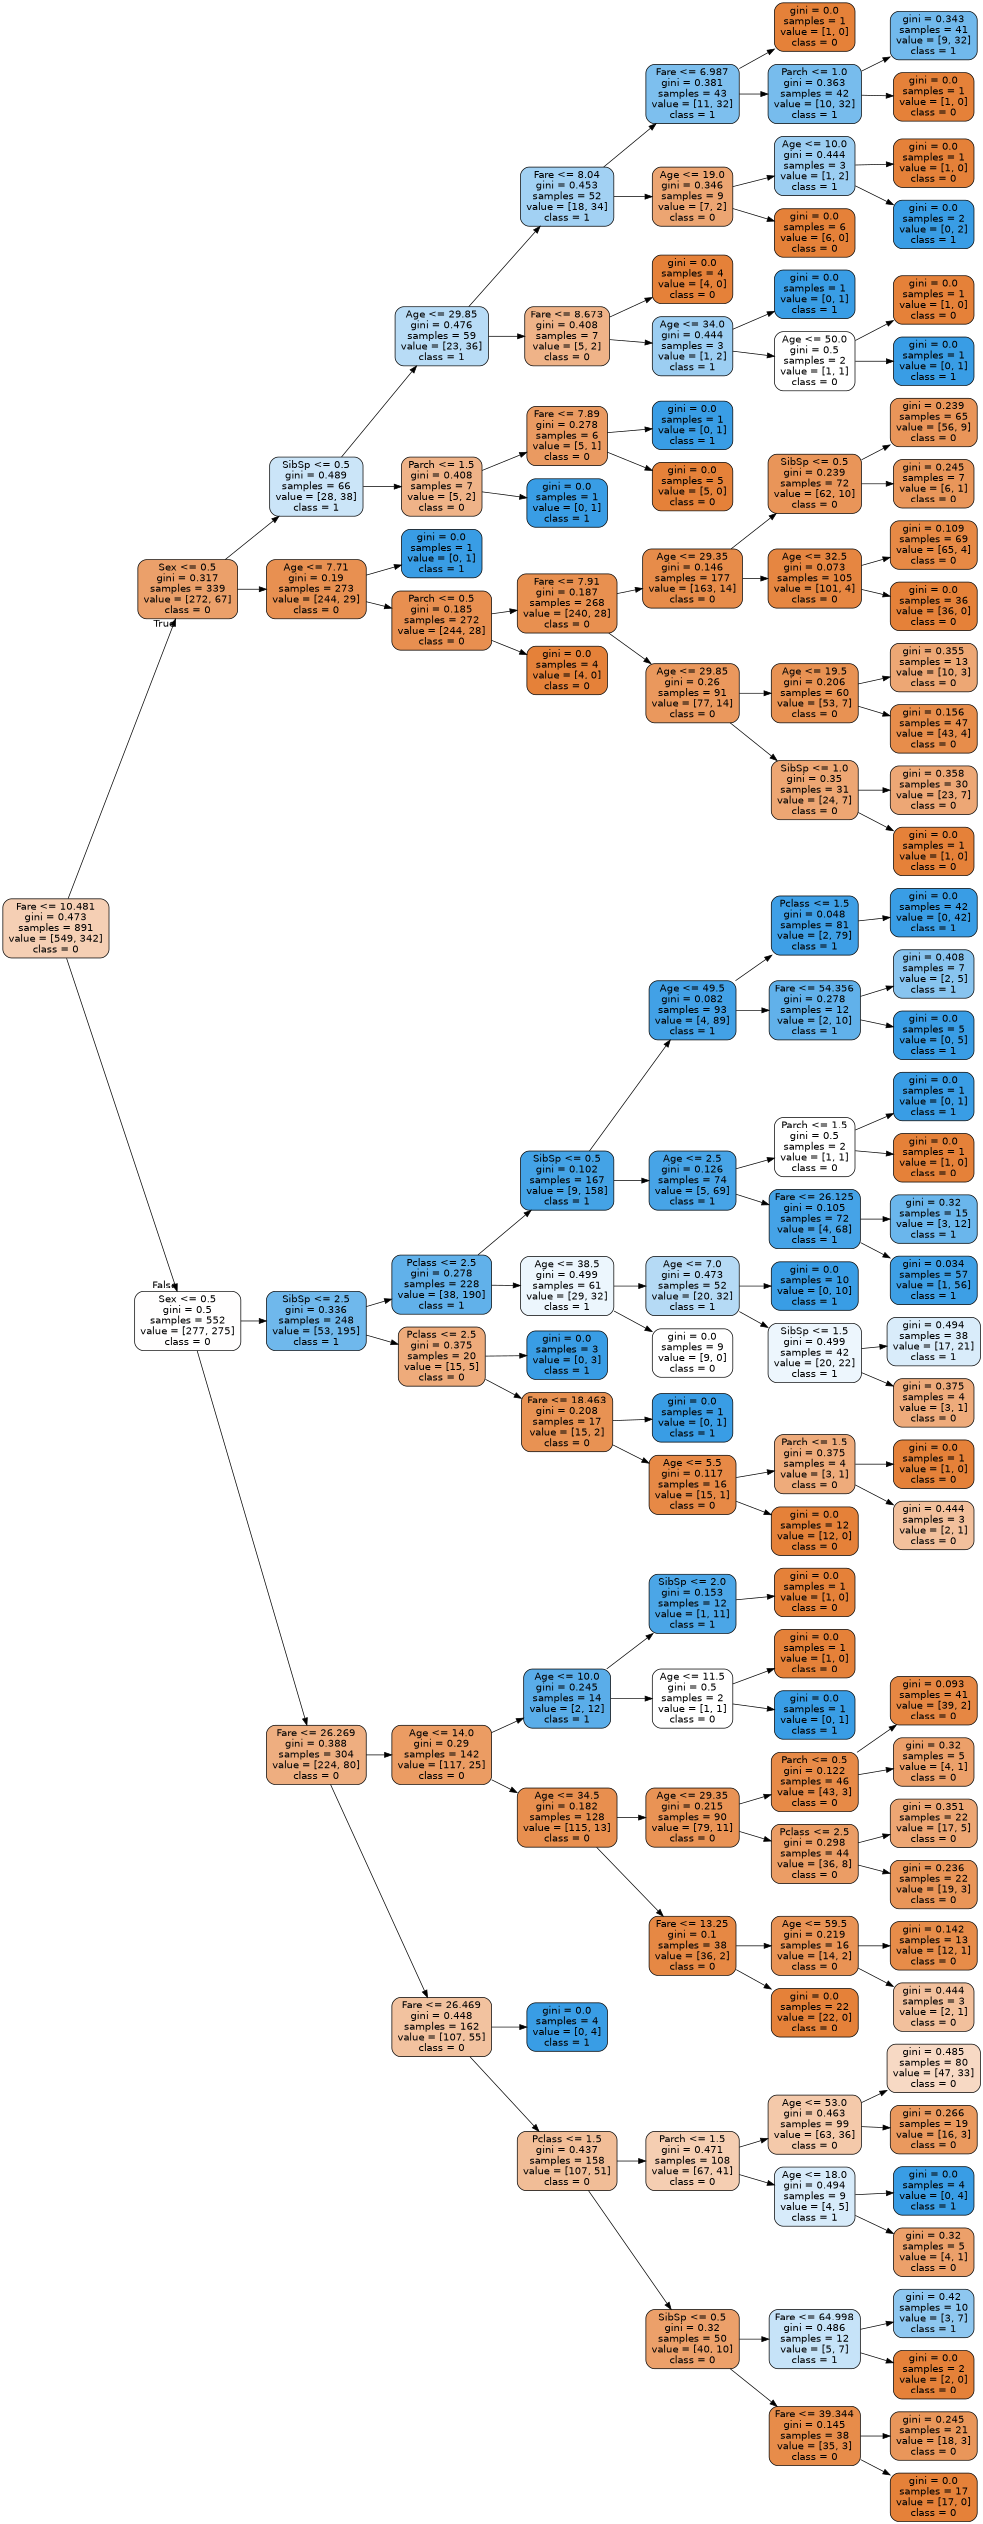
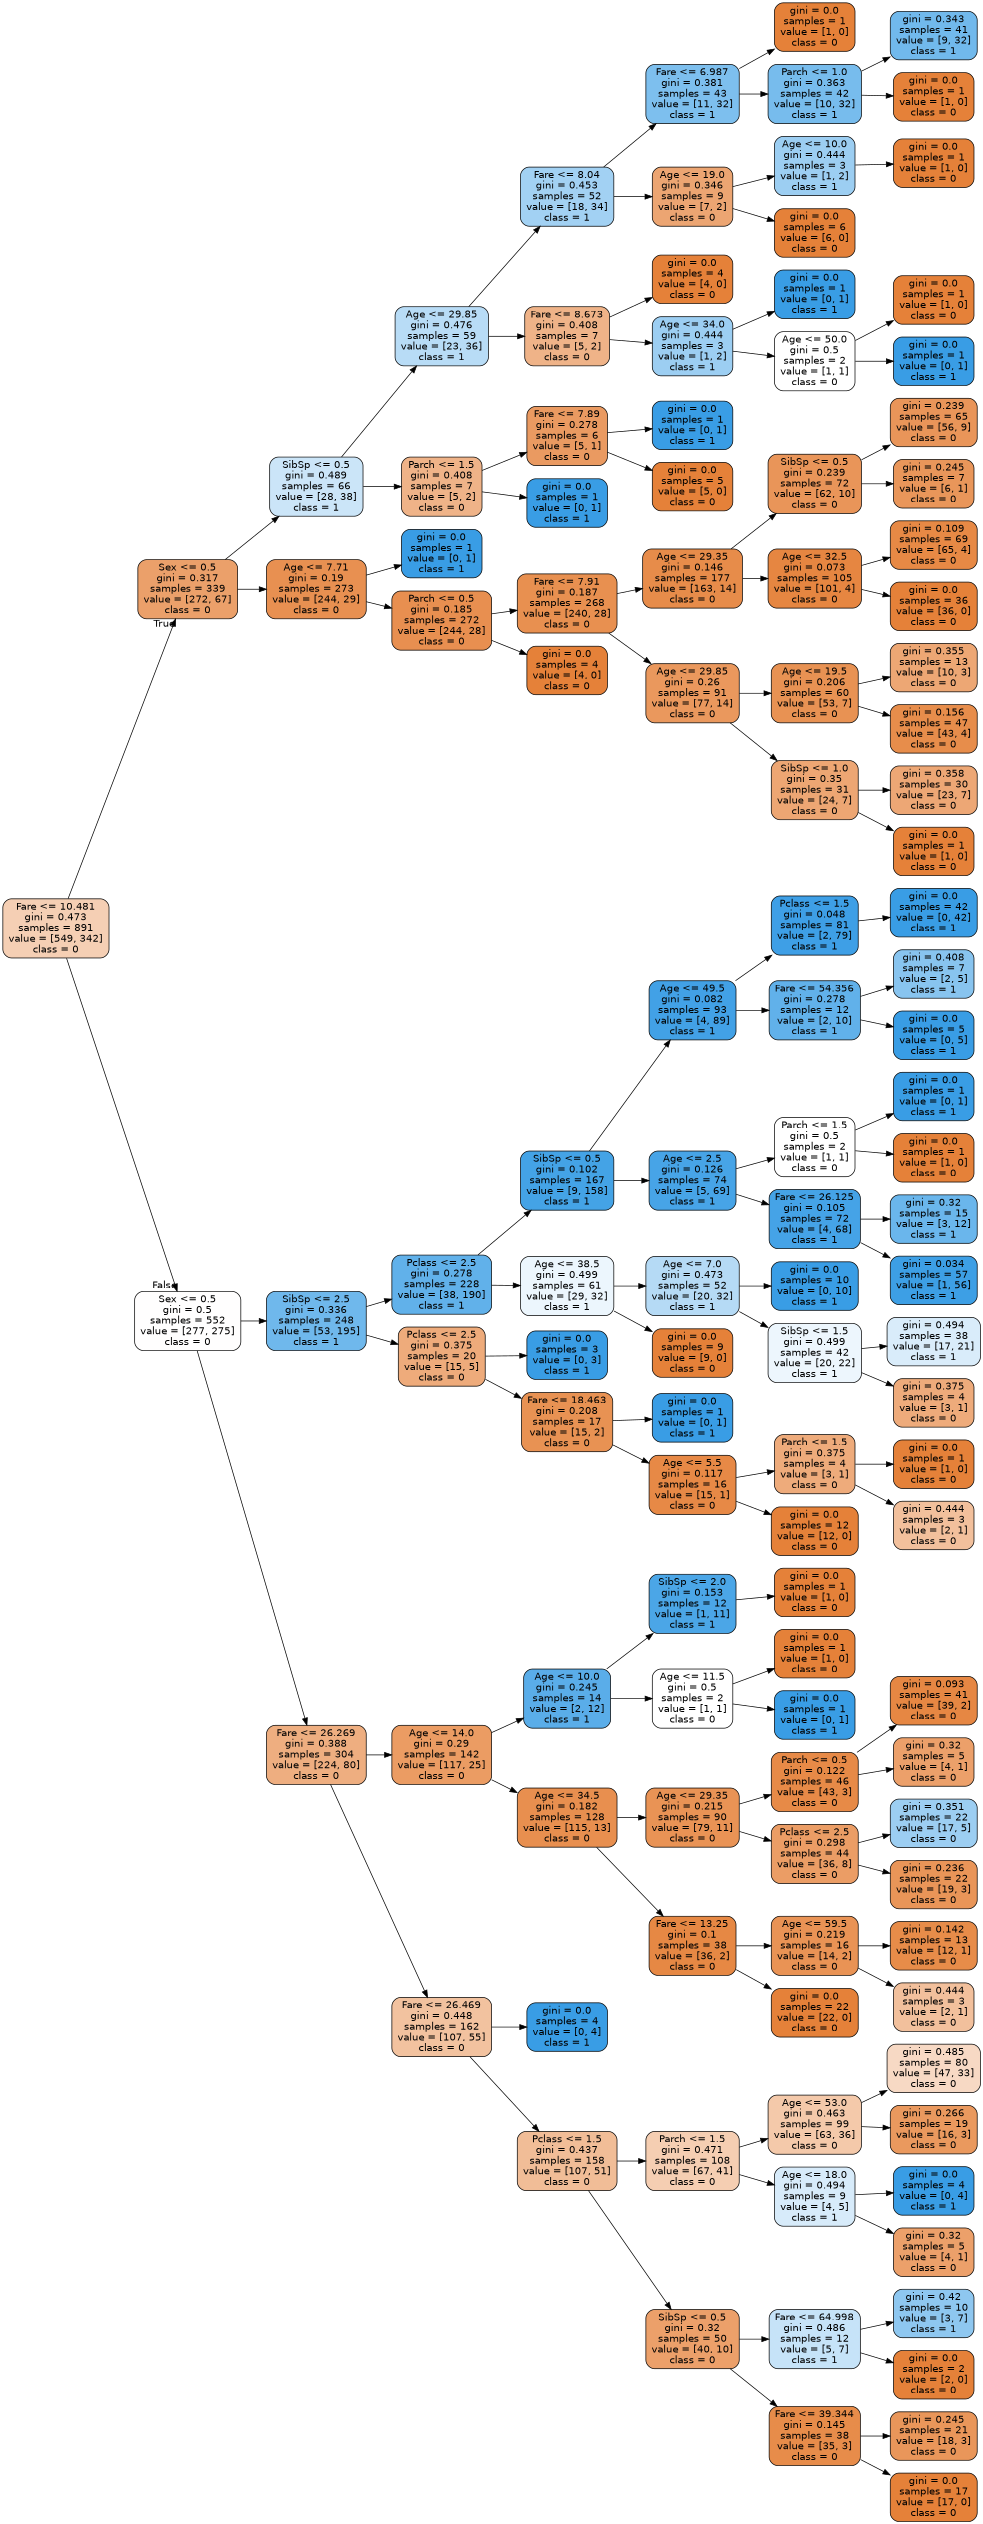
node "gini = 0.0 samples = 2 value = [0, 2] class = 1": removed
node "gini = 0.0 samples = 9 value = [9, 0] class = 0": fillcolor #ffffff -> #e58139
node "gini = 0.351 samples = 22 value = [17, 5] class = 0": fillcolor #eda673 -> #9ccef2
